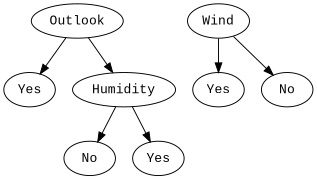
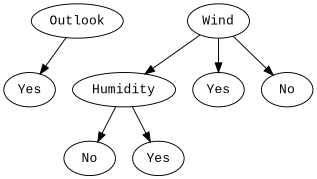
edge "Outlook" -> "Humidity": now "Wind" -> "Humidity"
